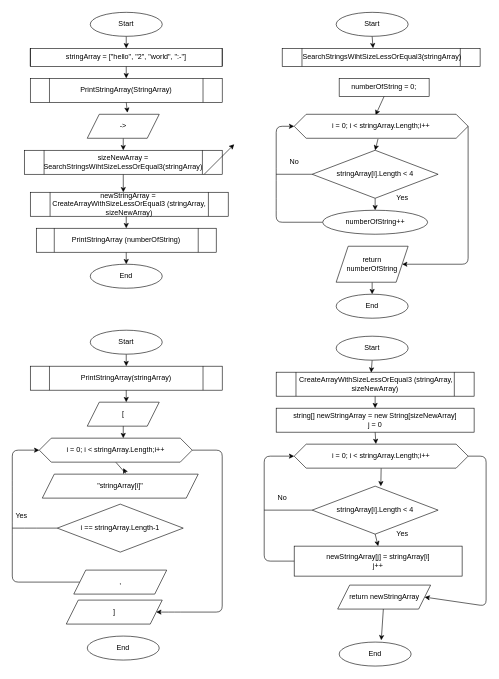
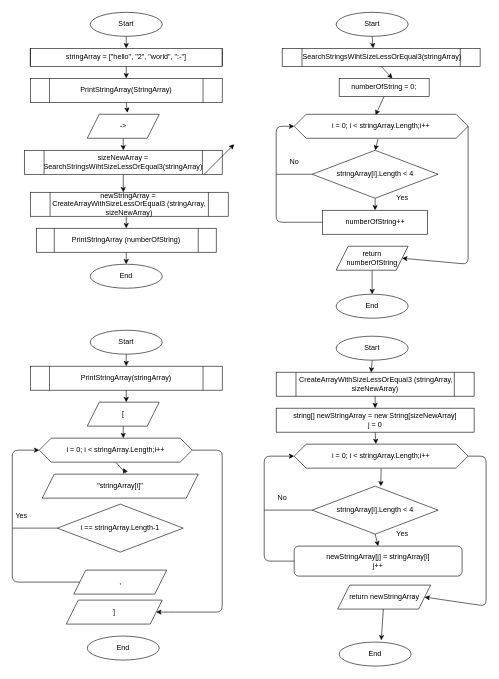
edge "SearchStringsWihtSizeLessOrEqual3(stringArray)" -> "numberOfString = 0;": added
node "numberOfString++": shape ellipse -> rectangle
node "return numberOfString": size 72x36 -> 72x24
node "newStringArray[j] = stringArray[i] j++": shape rectangle -> rounded rectangle
